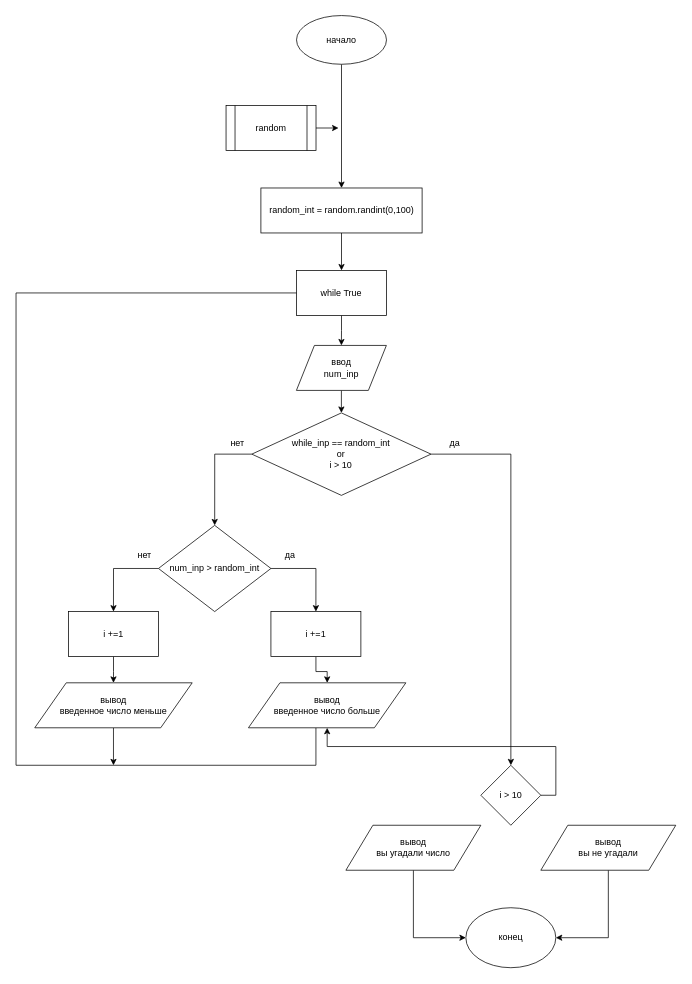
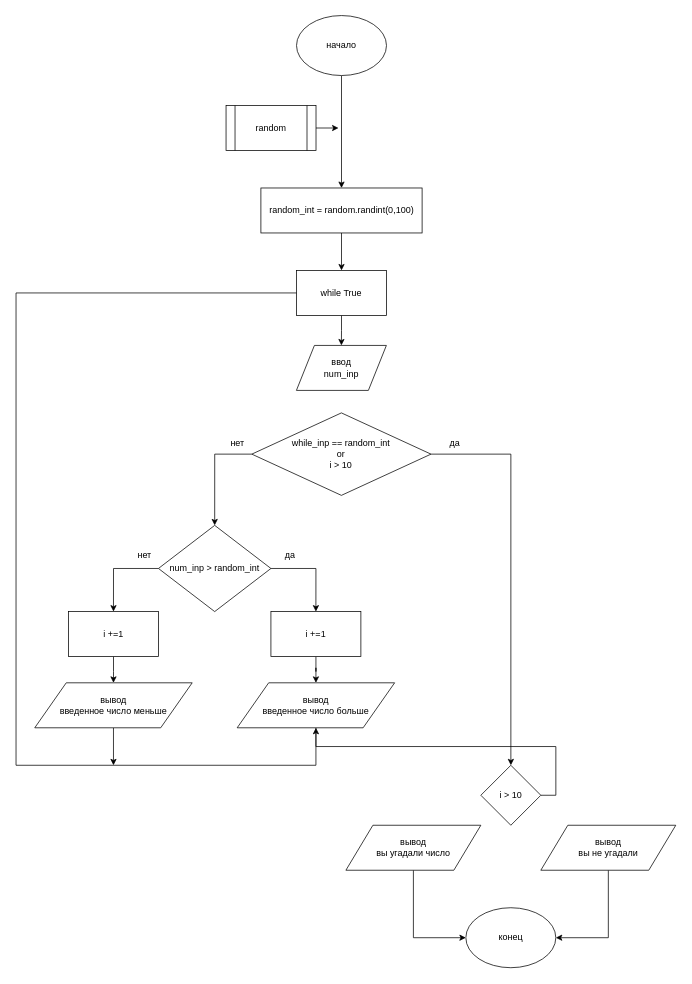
node "начало": size 90x49 -> 90x60
edge "ввод num_inp" -> "while_inp == random_int or i > 10": removed
node "вывод введенное число больше": moved (327, 705) -> (316, 705)
